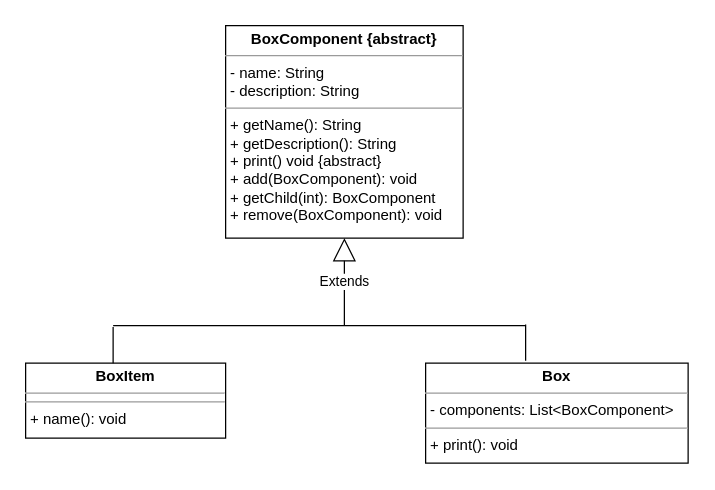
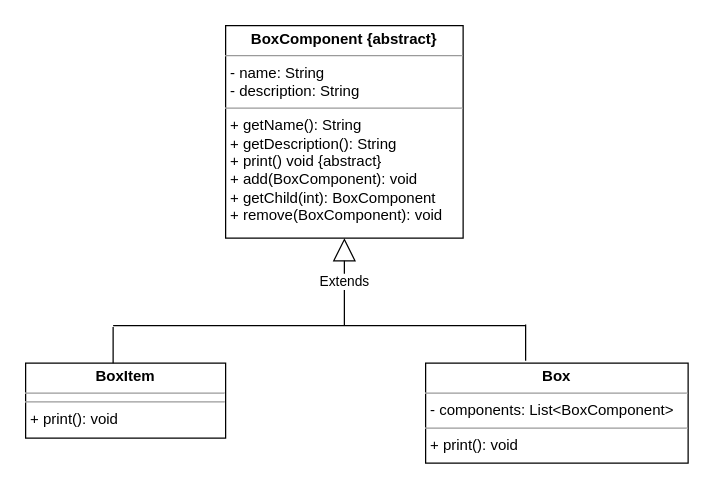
node "BoxItem + name(): void": label "BoxItem + name(): void" -> "BoxItem + print(): void"
